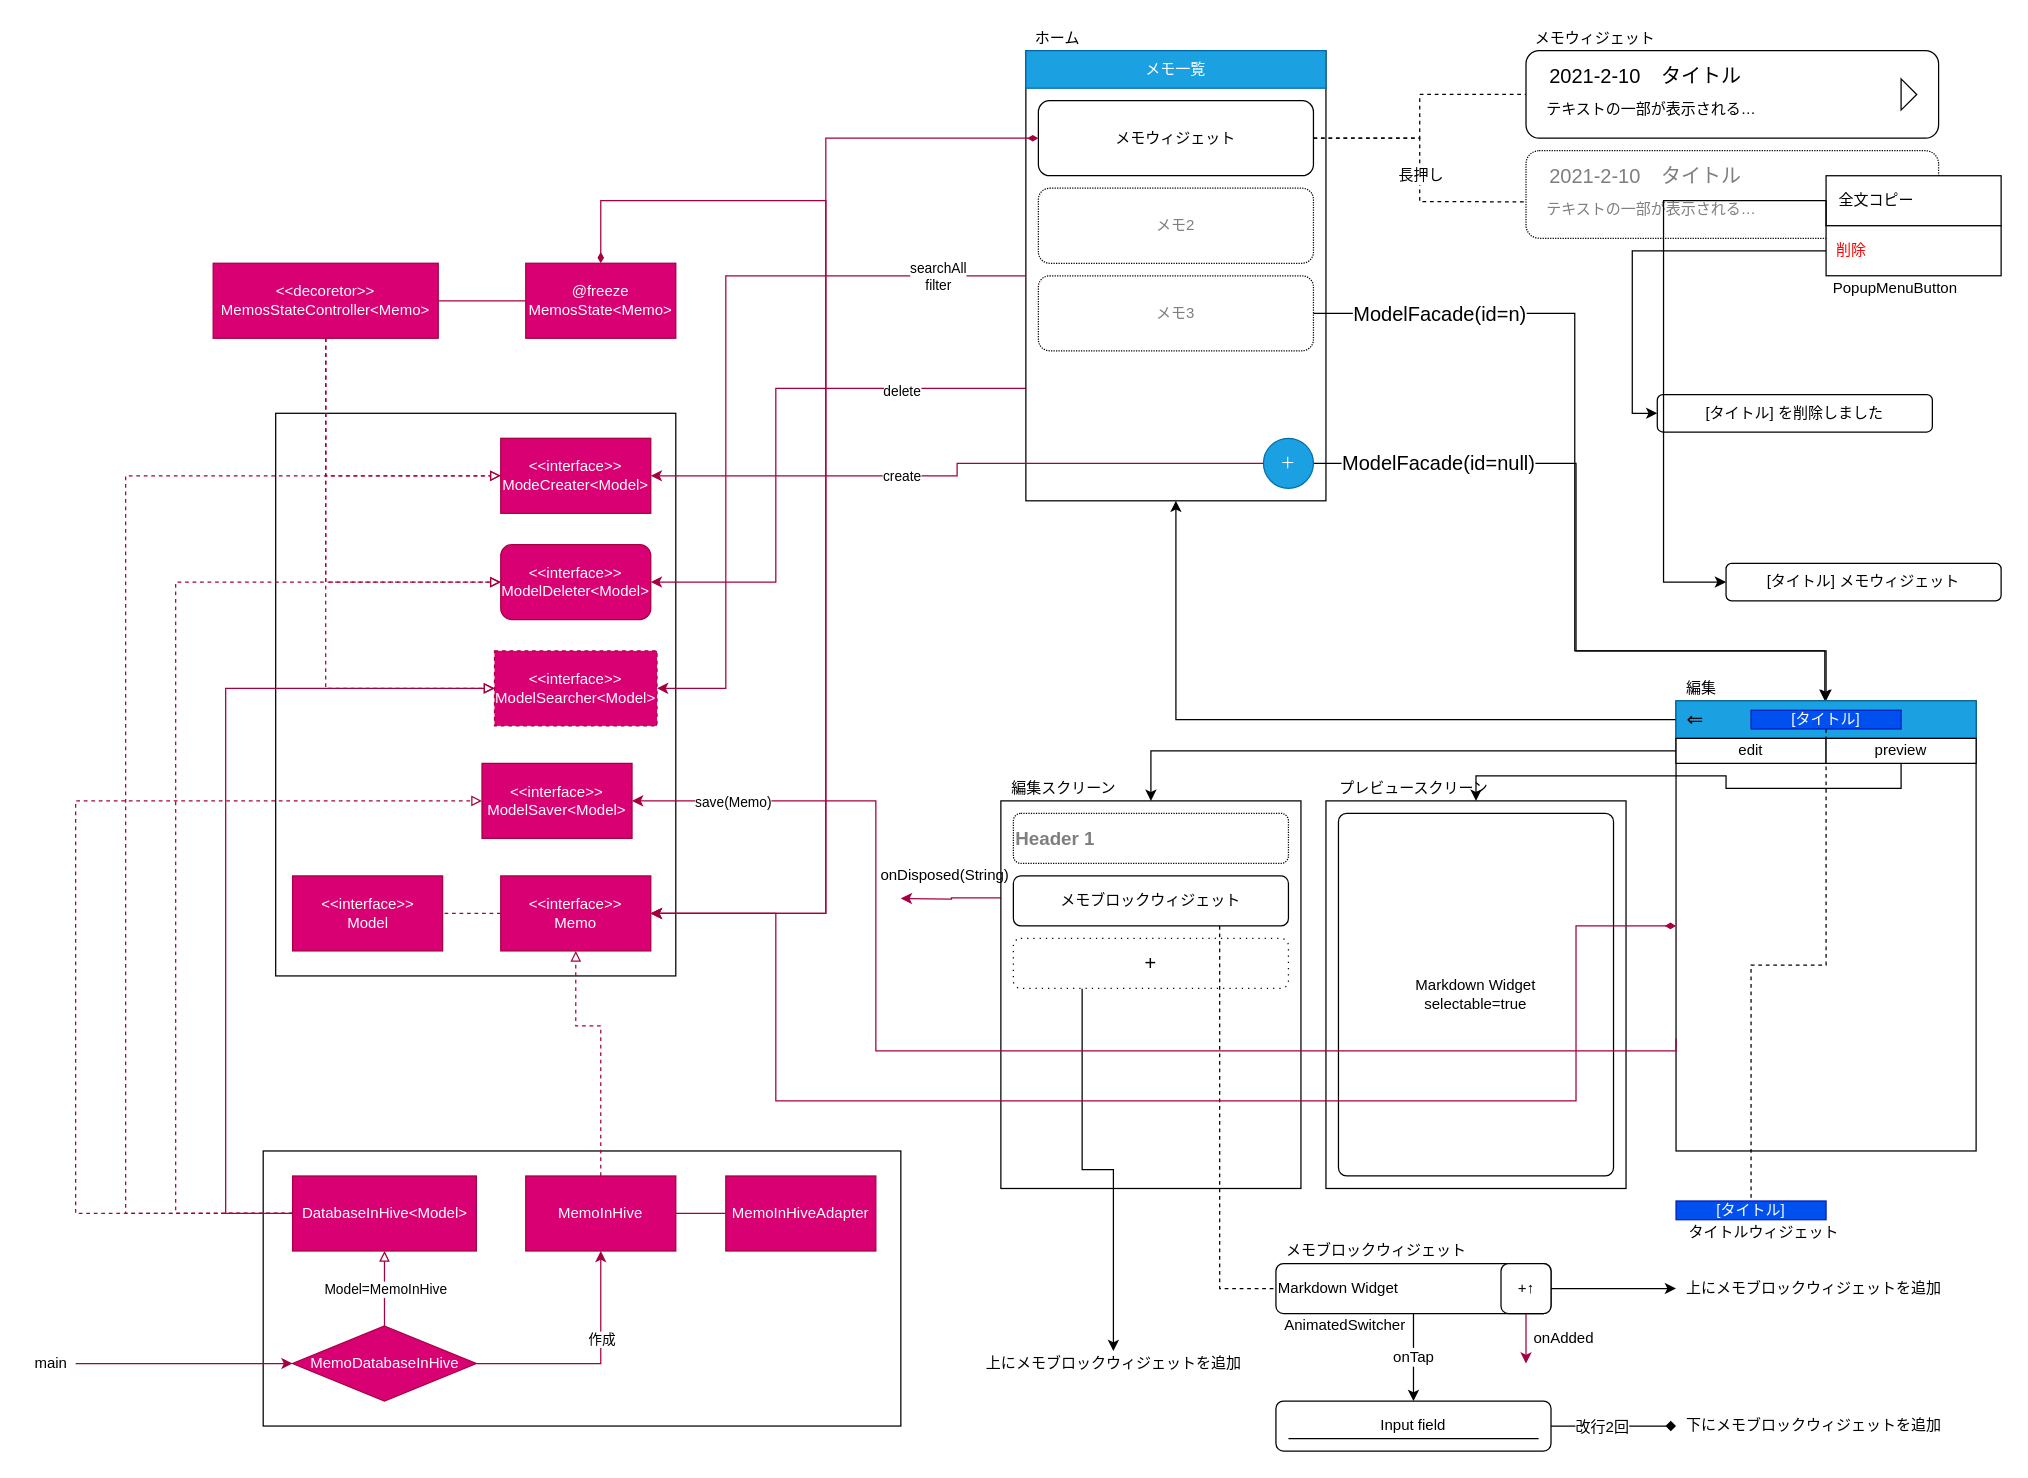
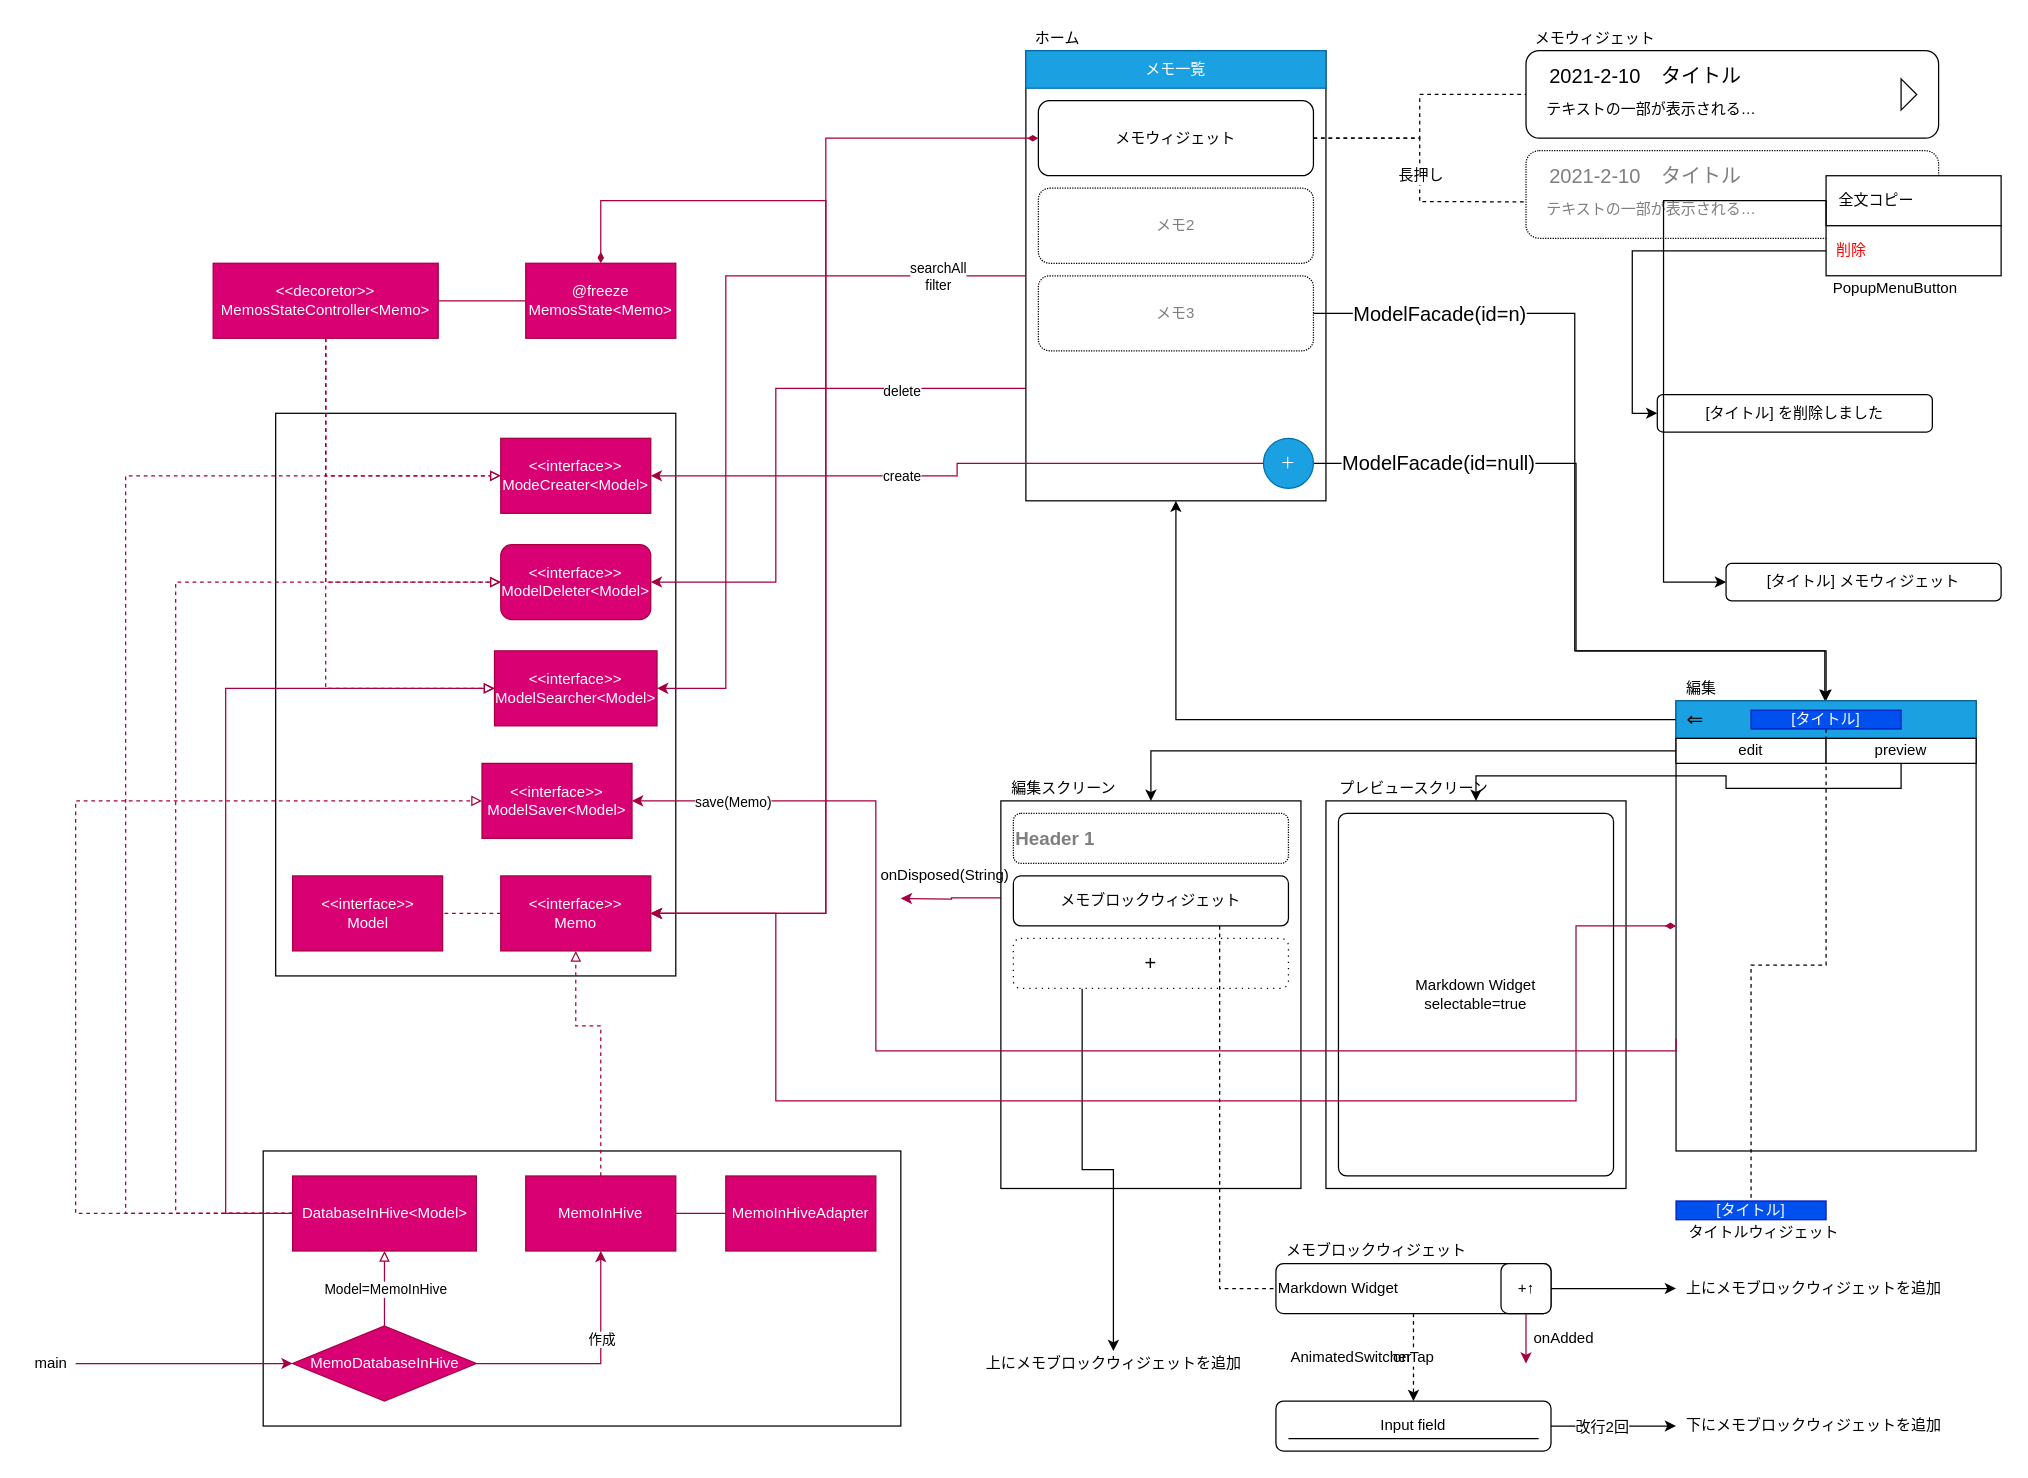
node "<<interface>> ModelSearcher<Model>": style dashed -> solid
node "AnimatedSwitcher": moved (1344, 1326) -> (1351, 1357)
edge "Markdown Widget" -> "Input field": style solid -> dashed
edge "Input field" -> "下にメモブロックウィジェットを追加": arrowhead diamond -> classic
